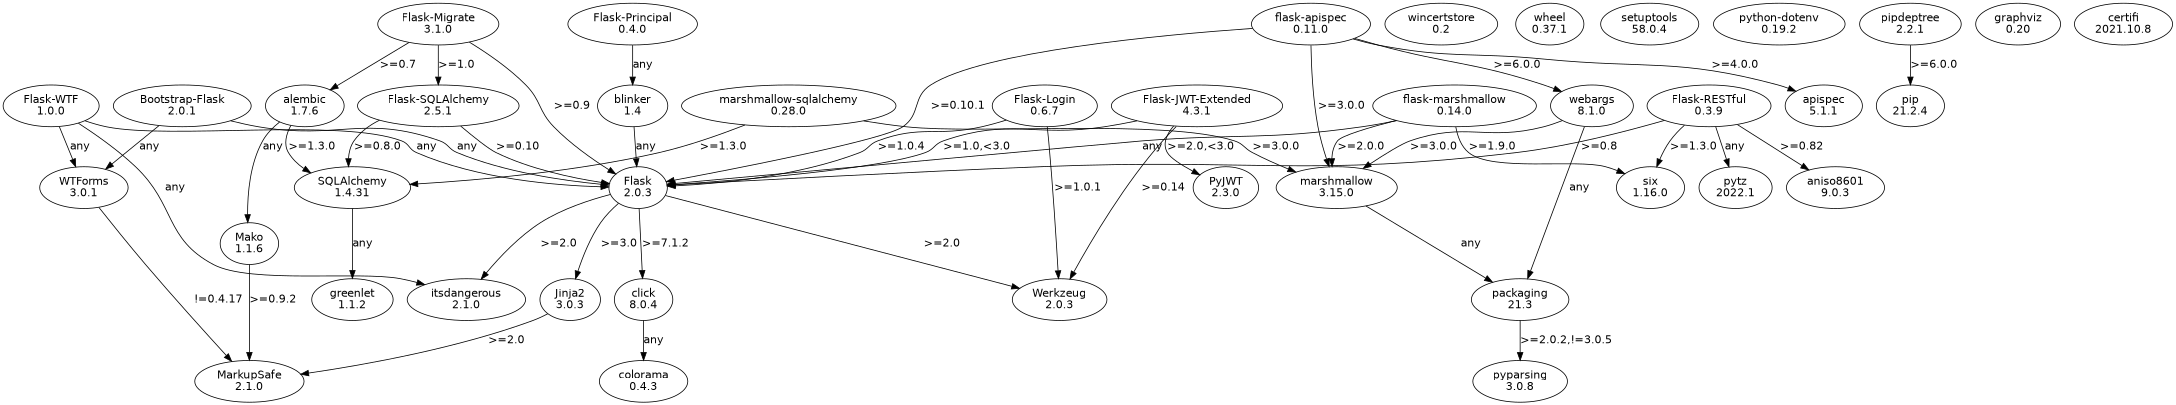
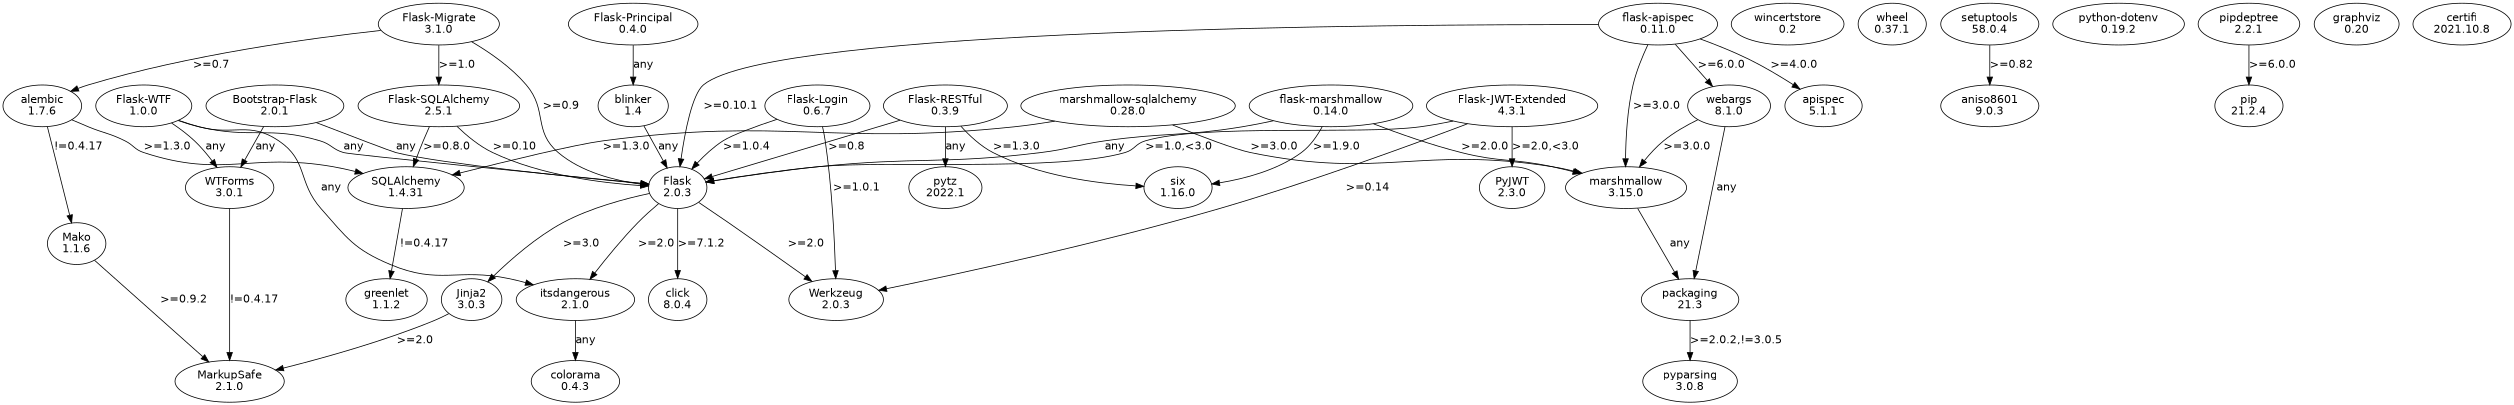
edge "Flask-RESTful 0.3.9" -> "aniso8601 9.0.3": now "setuptools 58.0.4" -> "aniso8601 9.0.3"
edge "alembic 1.7.6" -> "Mako 1.1.6": label "any" -> "!=0.4.17"
edge "SQLAlchemy 1.4.31" -> "greenlet 1.1.2": label "any" -> "!=0.4.17"
edge "click 8.0.4" -> "colorama 0.4.3": now "itsdangerous 2.1.0" -> "colorama 0.4.3"
